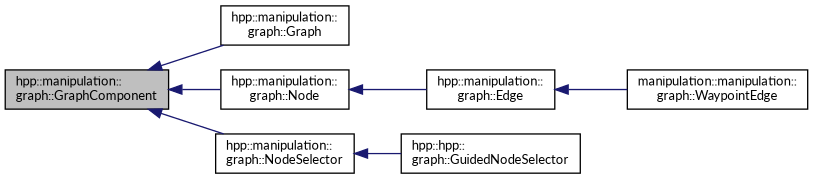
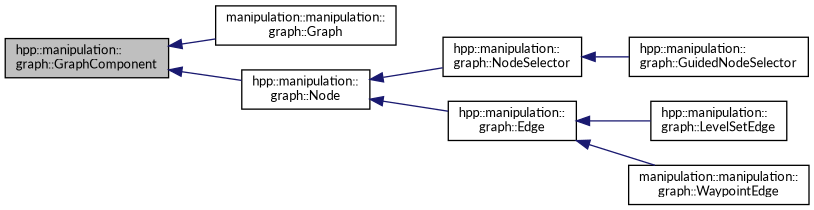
node "hpp::manipulation:: graph::Graph": label "hpp::manipulation:: graph::Graph" -> "manipulation::manipulation:: graph::Graph"
node "hpp::manipulation:: graph::LevelSetEdge": added
edge "hpp::manipulation:: graph::NodeSelector" -> "hpp::manipulation:: graph::GraphComponent": now "hpp::manipulation:: graph::NodeSelector" -> "hpp::manipulation:: graph::Node"
node "hpp::hpp:: graph::GuidedNodeSelector": label "hpp::hpp:: graph::GuidedNodeSelector" -> "hpp::manipulation:: graph::GuidedNodeSelector"
